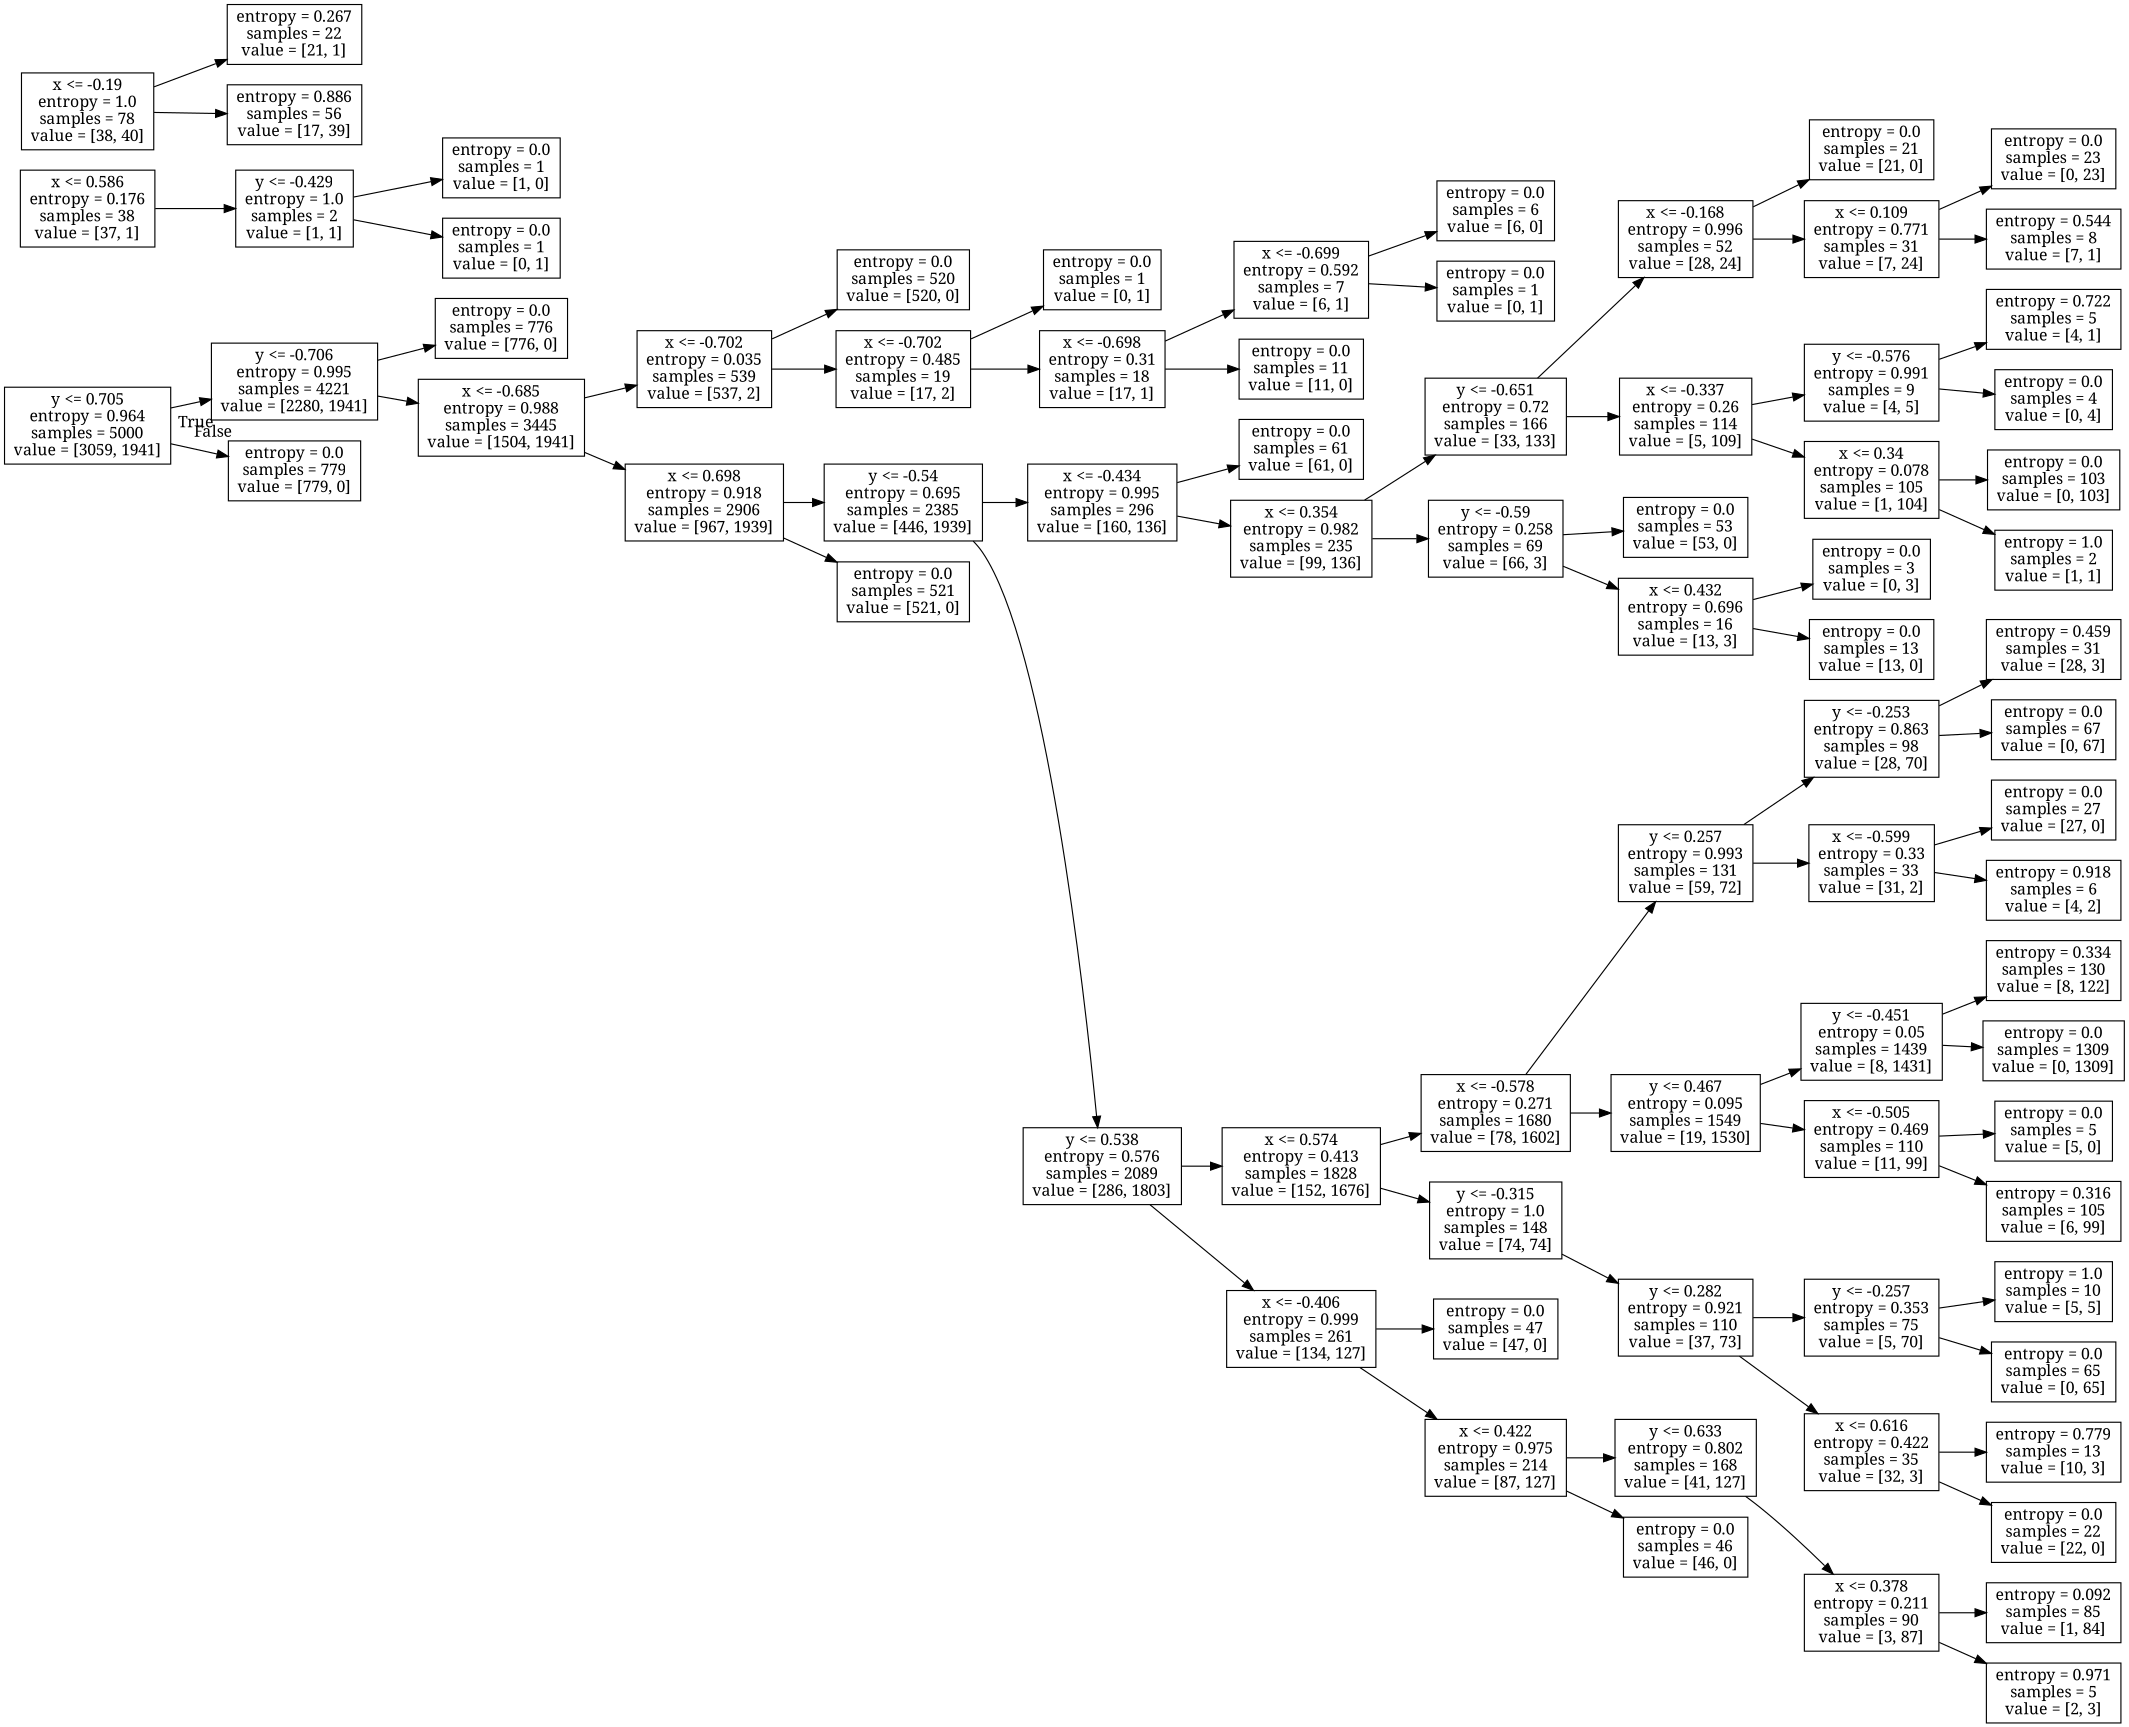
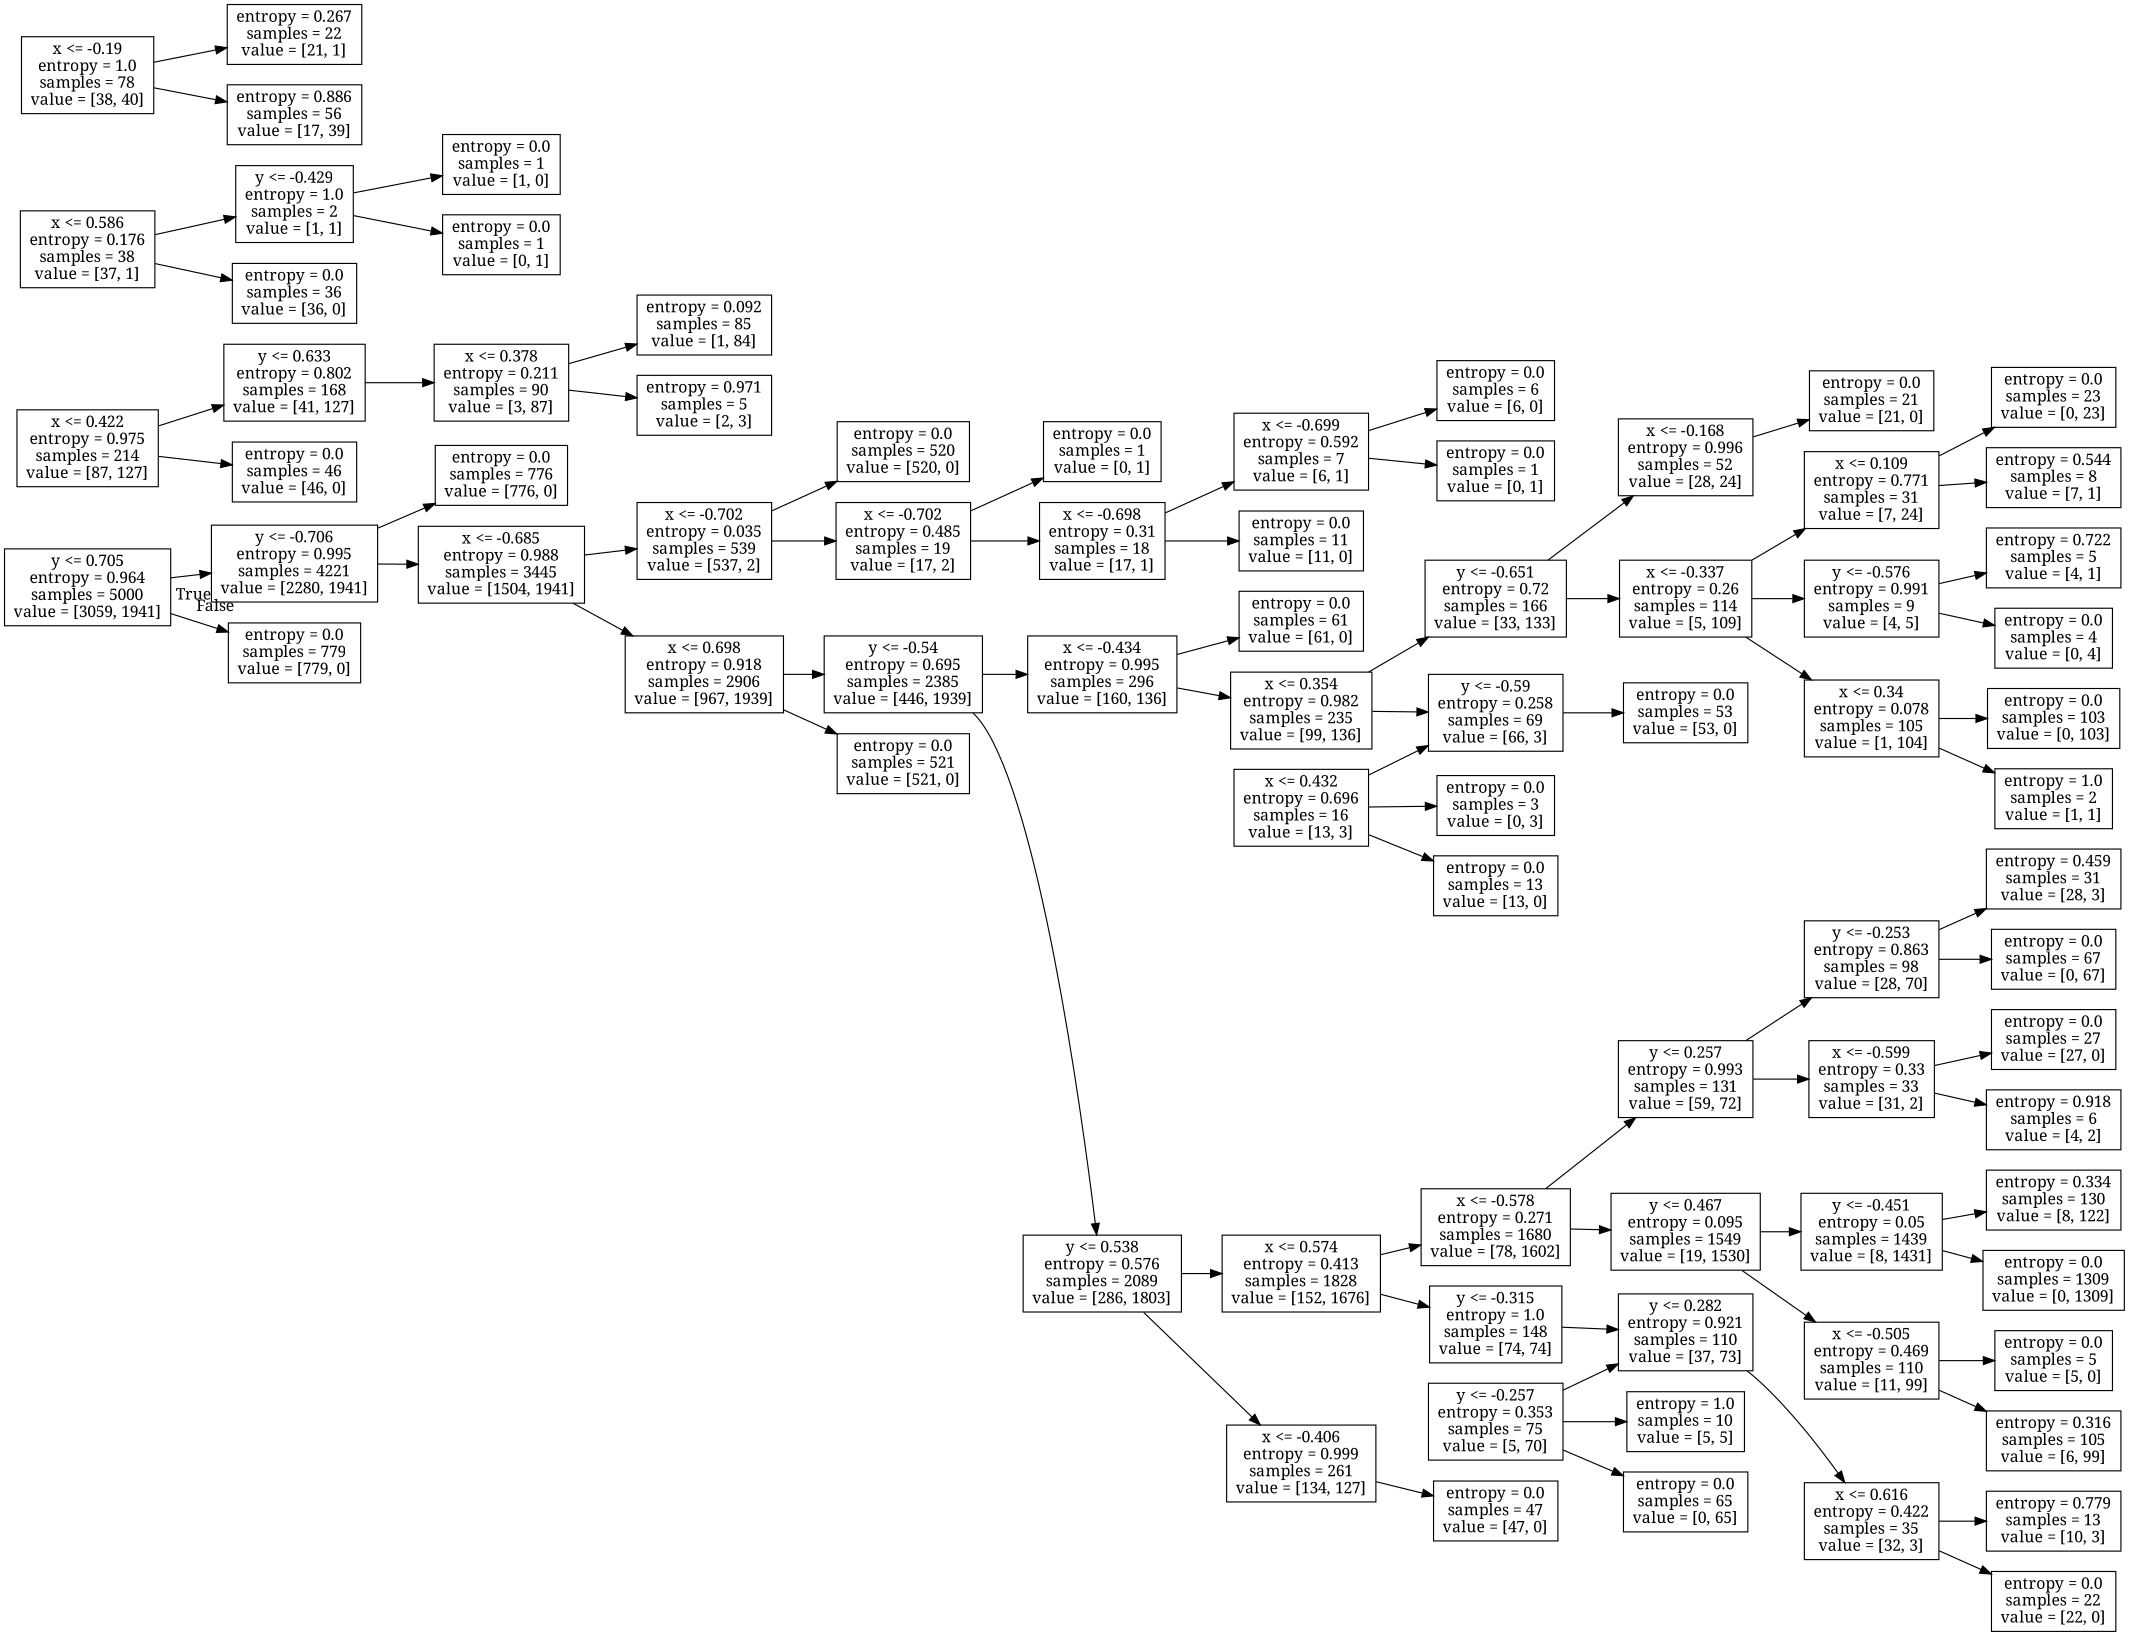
edge "x <= -0.168 entropy = 0.996 samples = 52 value = [28, 24]" -> "x <= 0.109 entropy = 0.771 samples = 31 value = [7, 24]": now "x <= -0.337 entropy = 0.26 samples = 114 value = [5, 109]" -> "x <= 0.109 entropy = 0.771 samples = 31 value = [7, 24]"
node "entropy = 0.0 samples = 36 value = [36, 0]": added
edge "y <= -0.59 entropy = 0.258 samples = 69 value = [66, 3]" -> "x <= 0.432 entropy = 0.696 samples = 16 value = [13, 3]": reversed
edge "y <= 0.282 entropy = 0.921 samples = 110 value = [37, 73]" -> "y <= -0.257 entropy = 0.353 samples = 75 value = [5, 70]": reversed
edge "x <= -0.406 entropy = 0.999 samples = 261 value = [134, 127]" -> "x <= 0.422 entropy = 0.975 samples = 214 value = [87, 127]": removed
